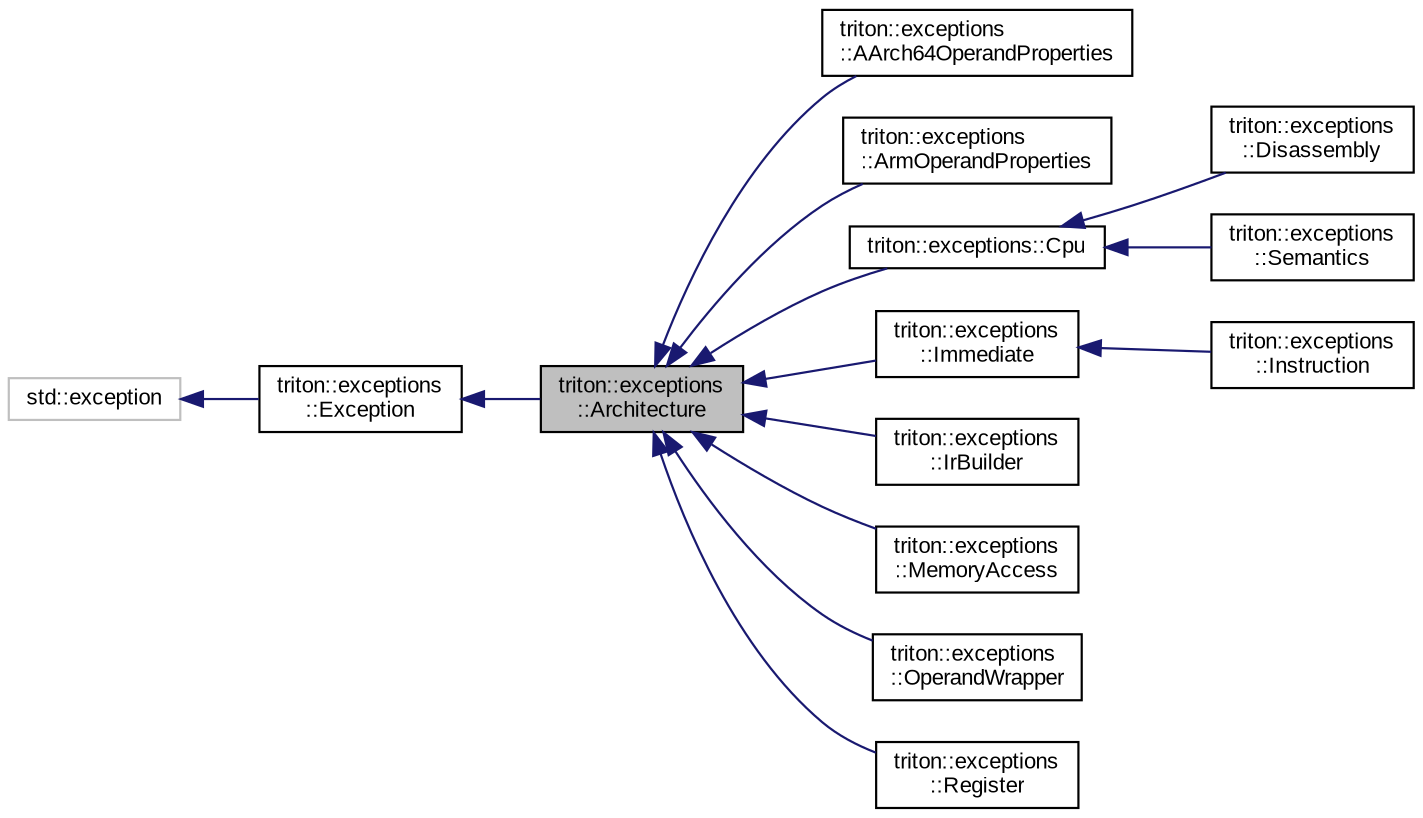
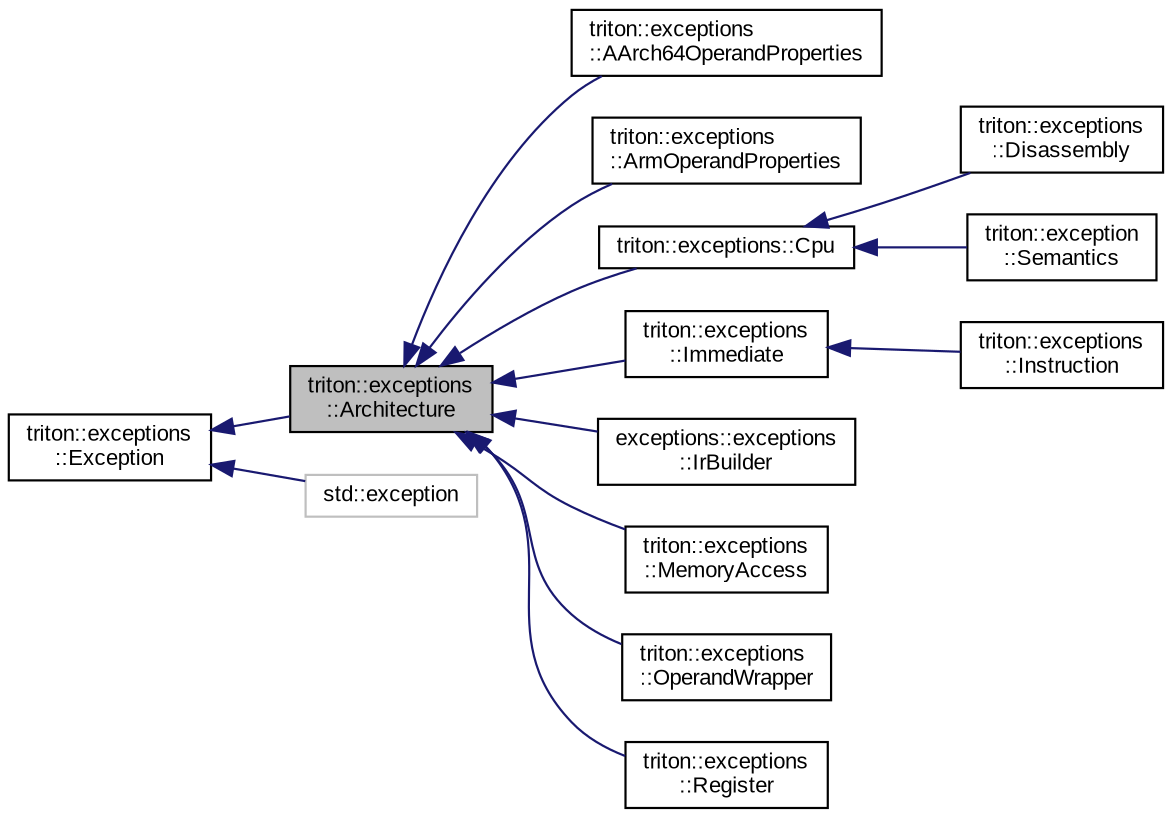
node "triton::exceptions ::Semantics": label "triton::exceptions ::Semantics" -> "triton::exception ::Semantics"
edge "triton::exceptions ::Exception" -> "std::exception": reversed
node "triton::exceptions ::IrBuilder": label "triton::exceptions ::IrBuilder" -> "exceptions::exceptions ::IrBuilder"
